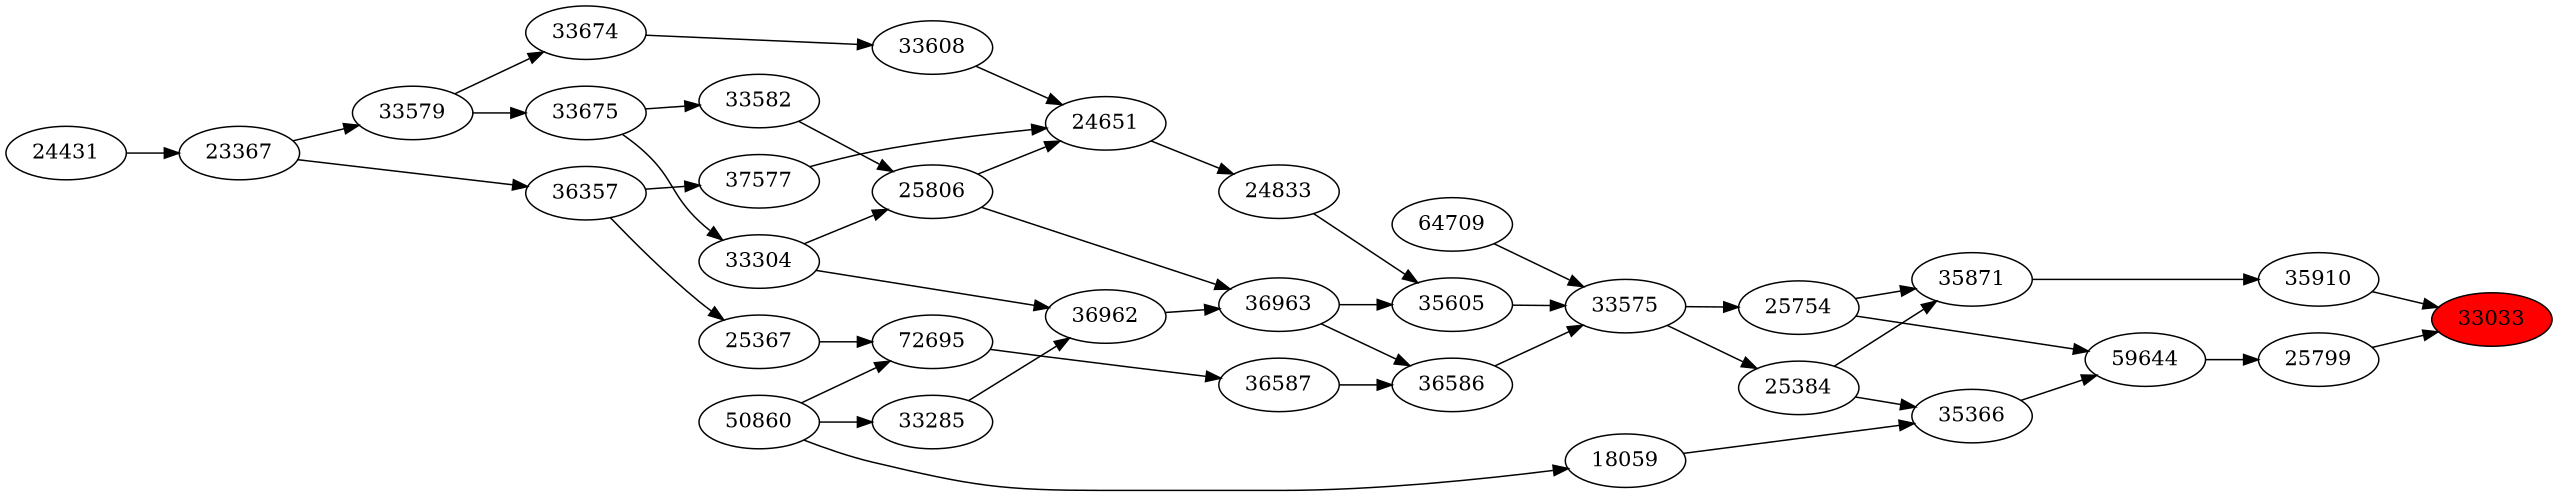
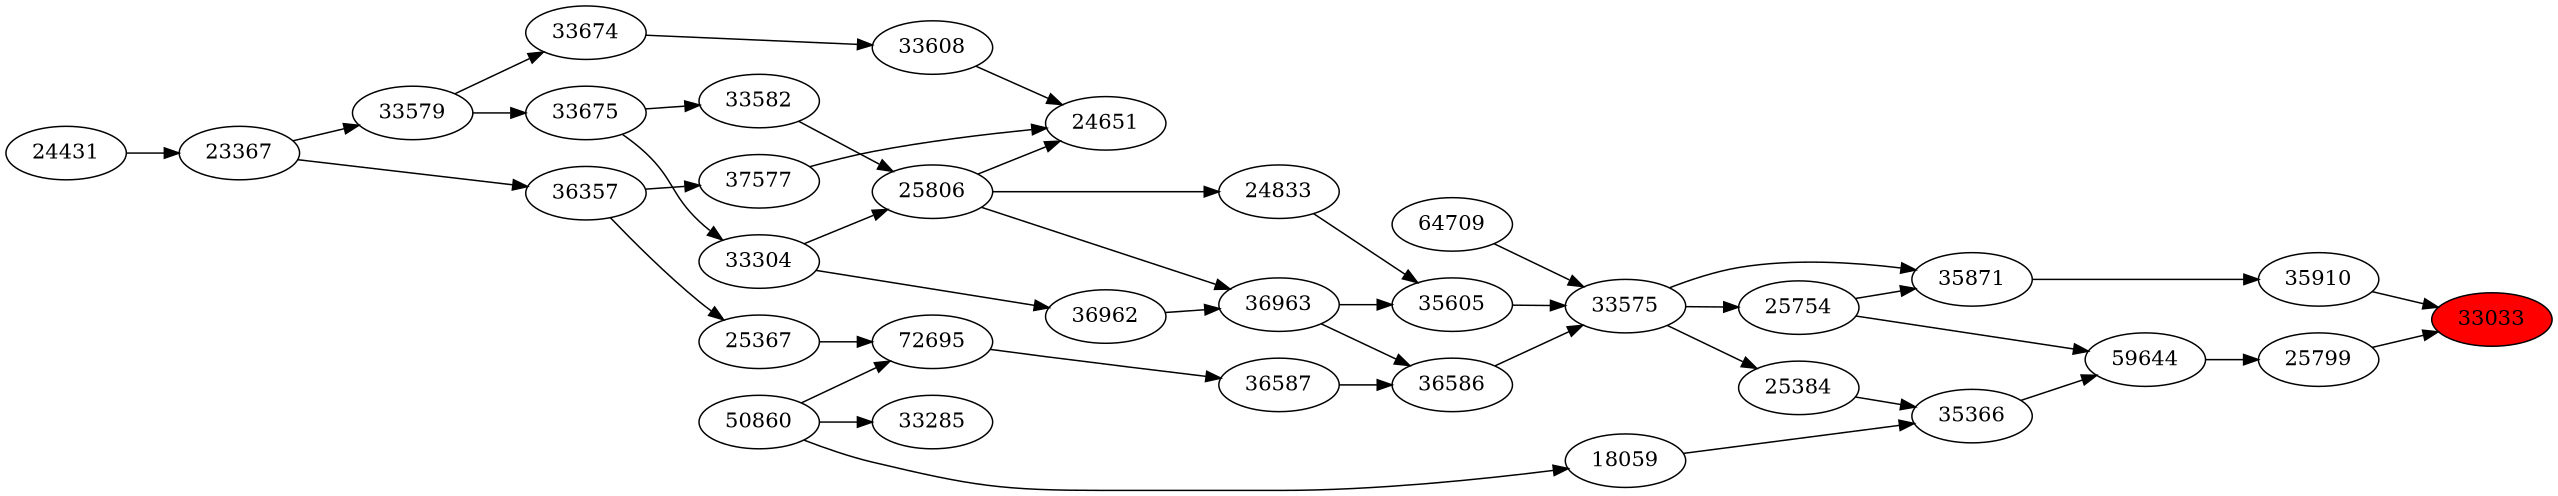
edge "24651" -> "24833": now "25806" -> "24833"
edge "25384" -> "35871": now "33575" -> "35871"
edge "33285" -> "36962": removed
